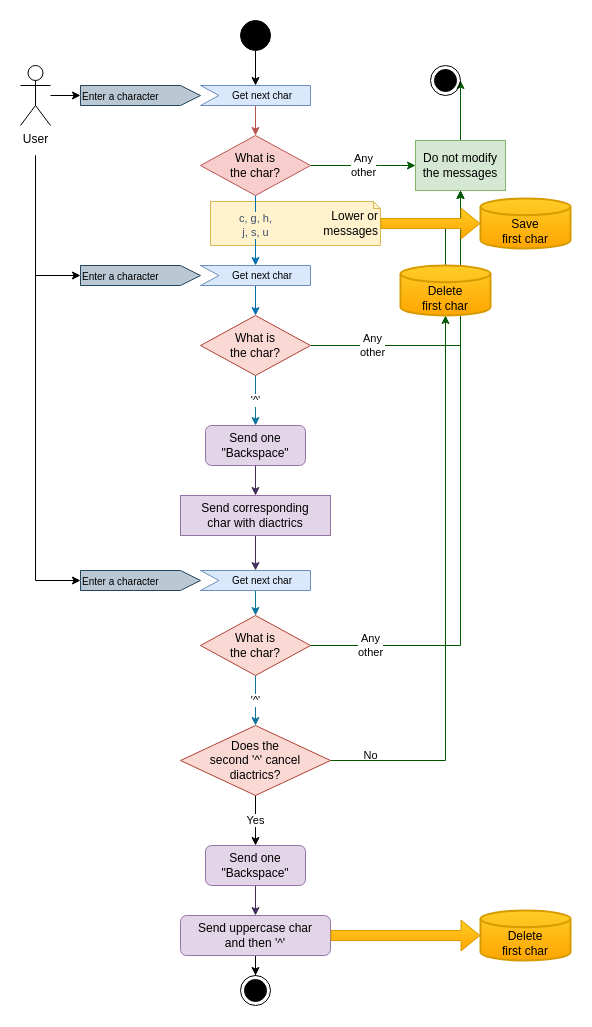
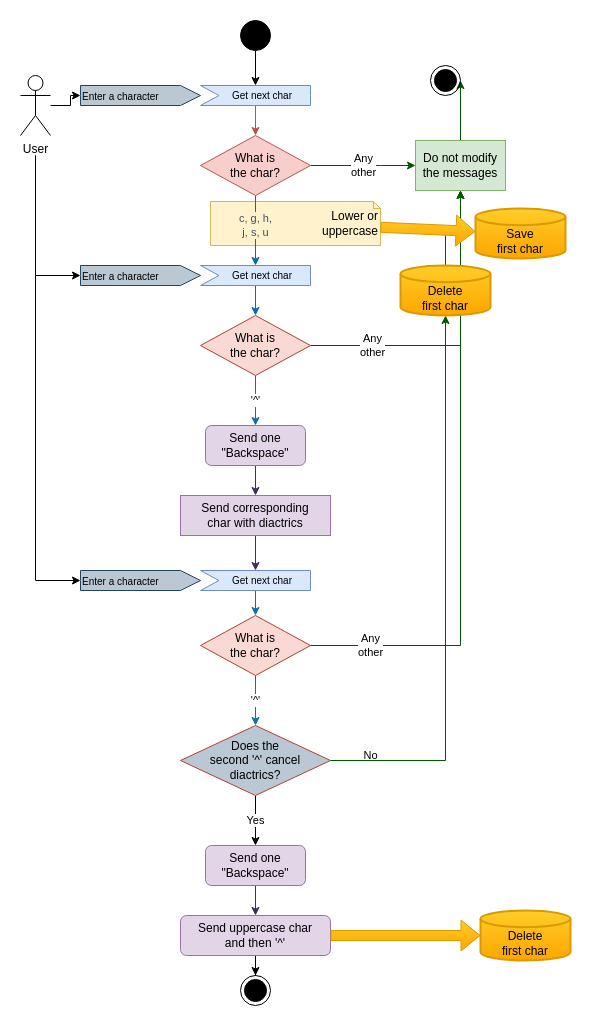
node "User": moved (36, 96) -> (36, 106)
node "Lower or messages": label "Lower or messages" -> "Lower or uppercase"
node "Save first char": moved (526, 224) -> (521, 234)
node "Does the second '^' cancel diactrics?": fillcolor #fad9d5 -> #bac8d3
